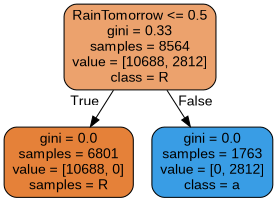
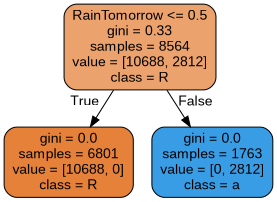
node "gini = 0.0 samples = 6801 value = [10688, 0] samples = R": label "gini = 0.0 samples = 6801 value = [10688, 0] samples = R" -> "gini = 0.0 samples = 6801 value = [10688, 0] class = R"
